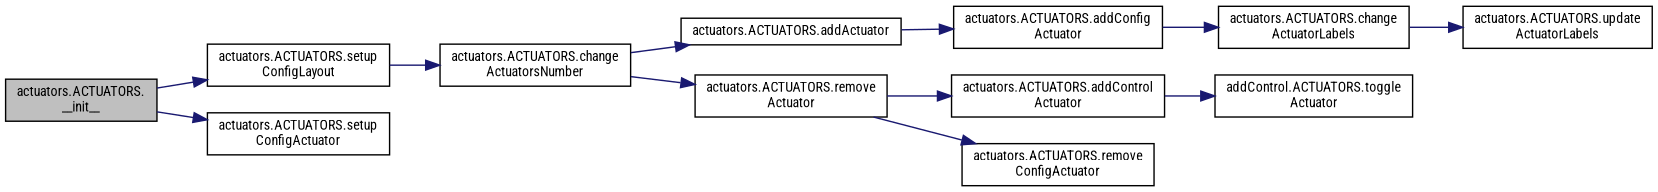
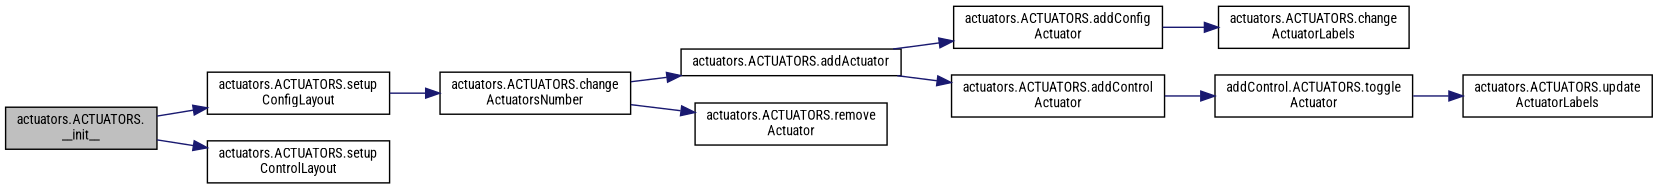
edge "actuators.ACTUATORS.change ActuatorLabels" -> "actuators.ACTUATORS.update ActuatorLabels": now "addControl.ACTUATORS.toggle Actuator" -> "actuators.ACTUATORS.update ActuatorLabels"
edge "actuators.ACTUATORS.remove Actuator" -> "actuators.ACTUATORS.addControl Actuator": now "actuators.ACTUATORS.addActuator" -> "actuators.ACTUATORS.addControl Actuator"
node "actuators.ACTUATORS.setup ConfigActuator": label "actuators.ACTUATORS.setup ConfigActuator" -> "actuators.ACTUATORS.setup ControlLayout"
node "actuators.ACTUATORS.remove ConfigActuator": removed
